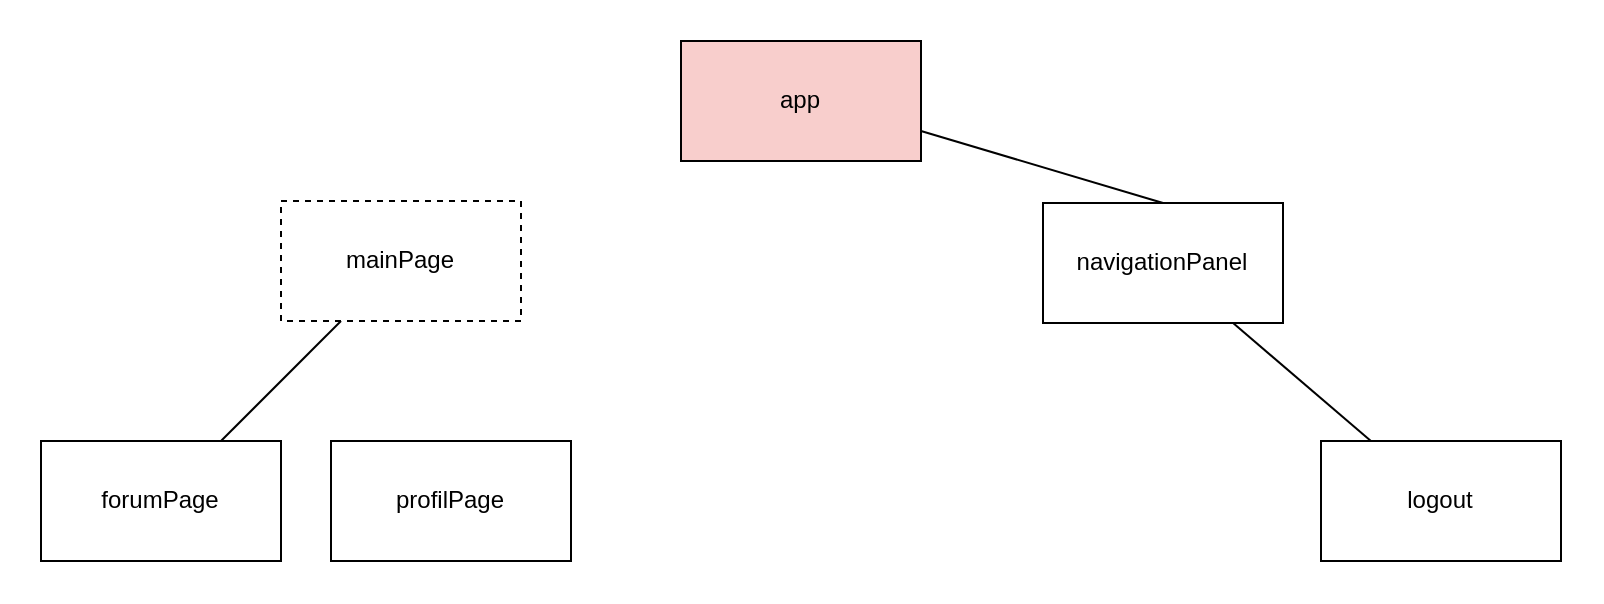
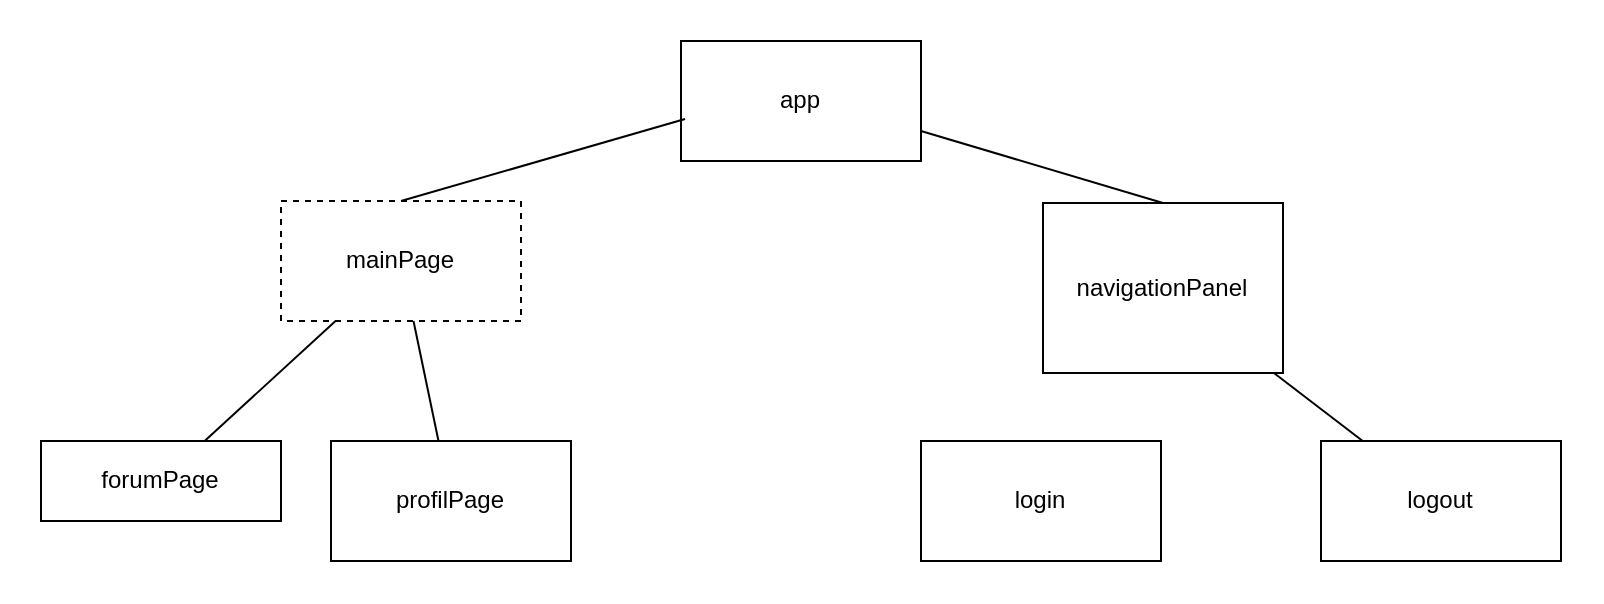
node "app": fillcolor #f8cecc -> #ffffff
edge "app" -- "mainPage": added
node "navigationPanel": size 240x120 -> 240x170
edge "mainPage" -- "profilPage": added
node "forumPage": size 240x120 -> 240x80
node "login": added
